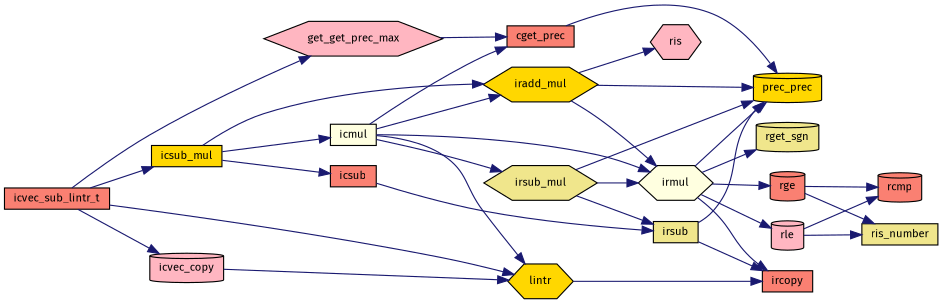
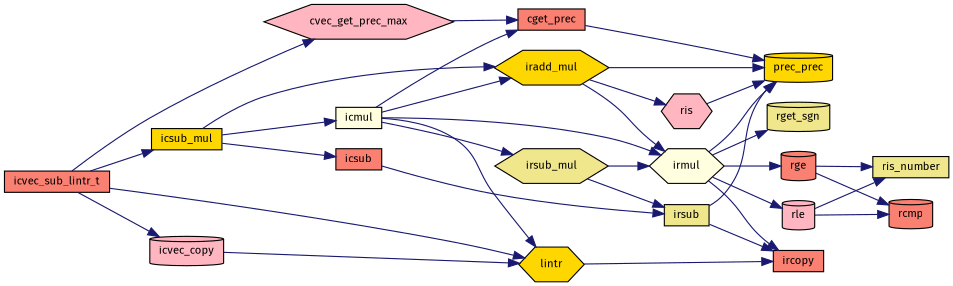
node "get_get_prec_max": label "get_get_prec_max" -> "cvec_get_prec_max"
edge "irsub_mul" -> "prec_prec": now "ris" -> "prec_prec"
